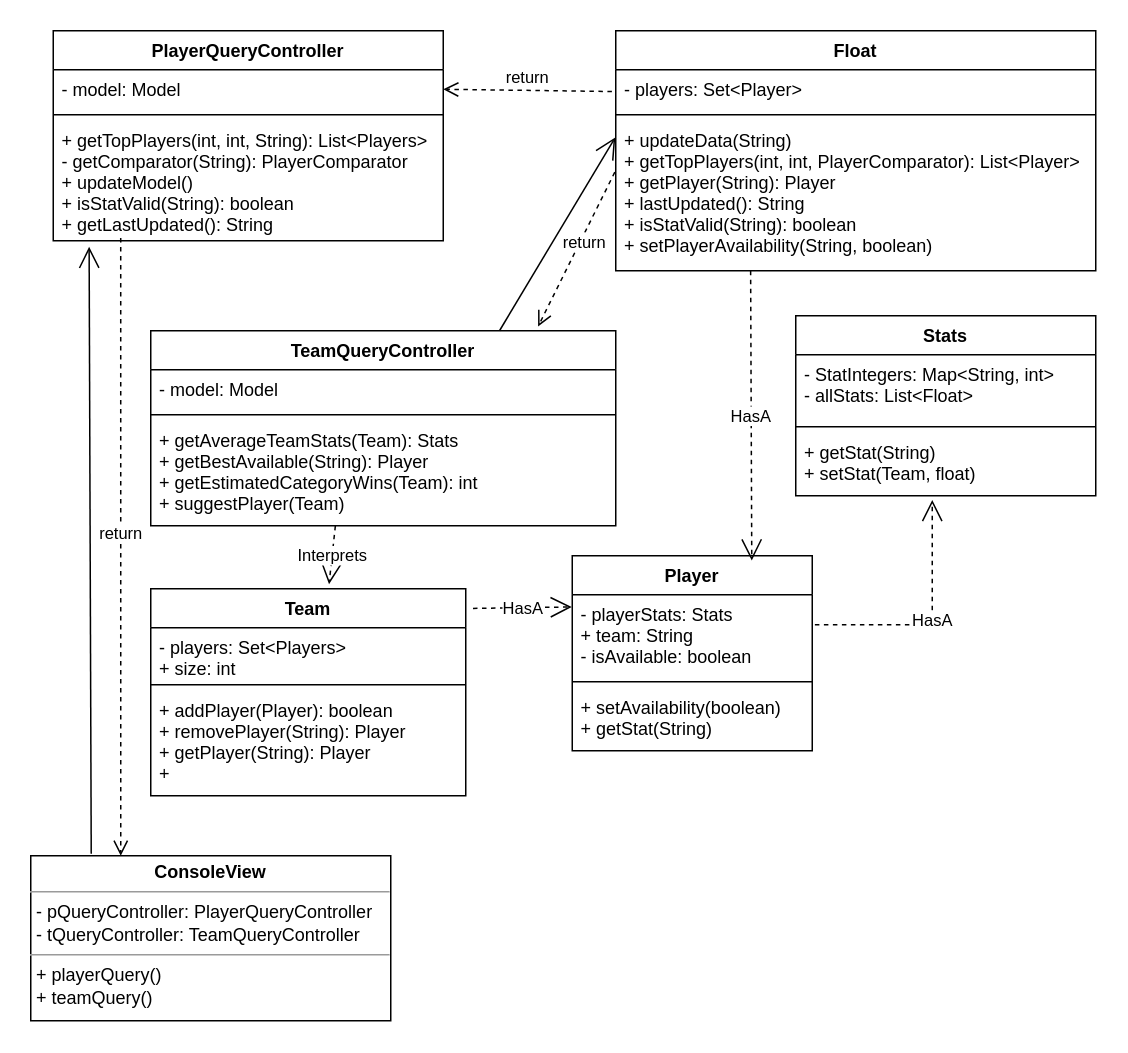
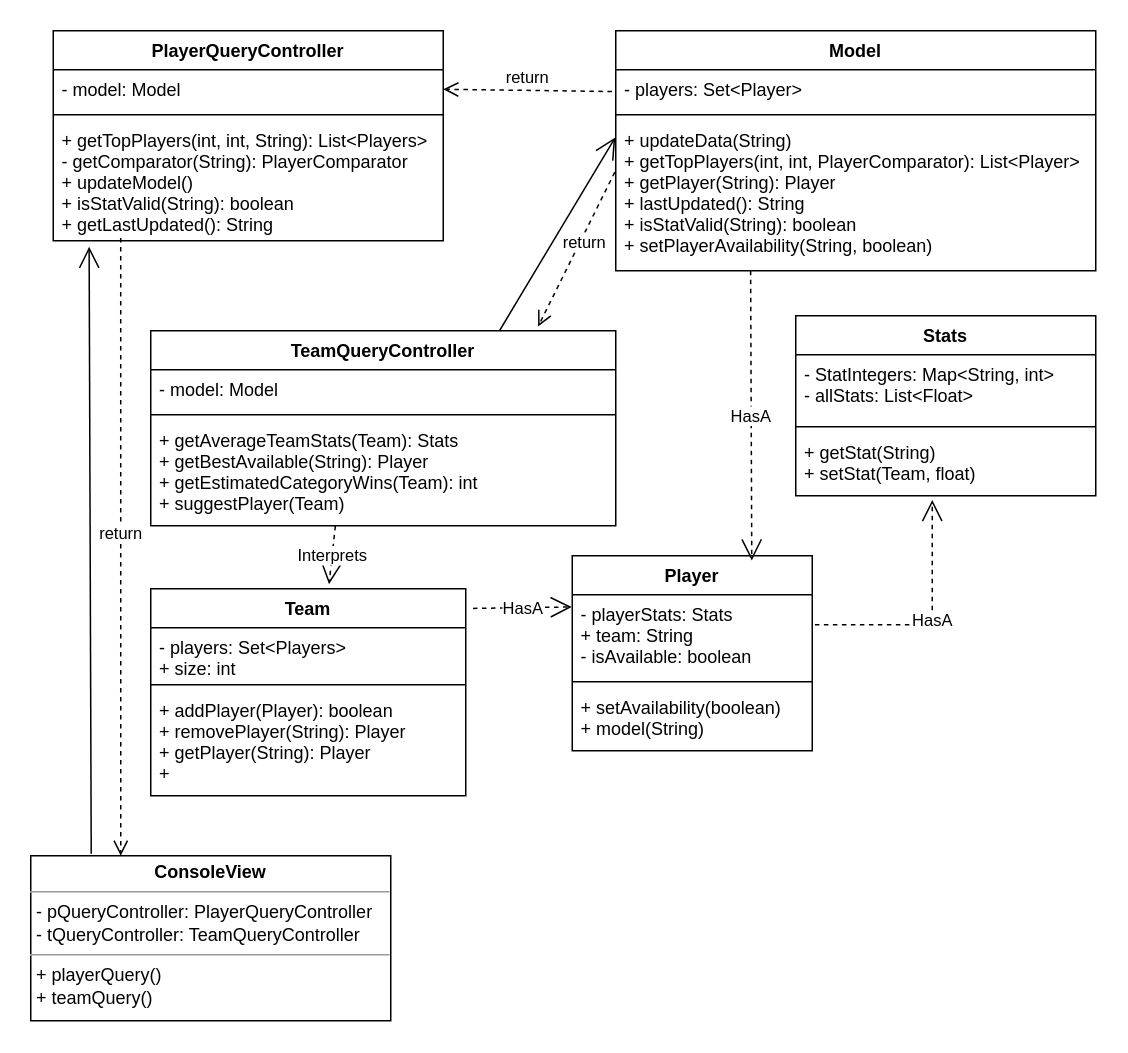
node "Float": label "Float" -> "Model"
node "+ setAvailability(boolean) + getStat(String)": label "+ setAvailability(boolean) + getStat(String)" -> "+ setAvailability(boolean) + model(String)"
